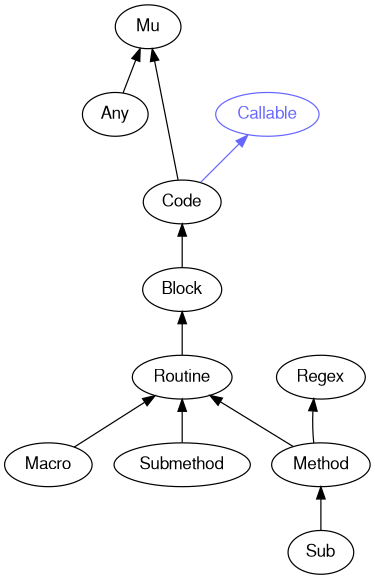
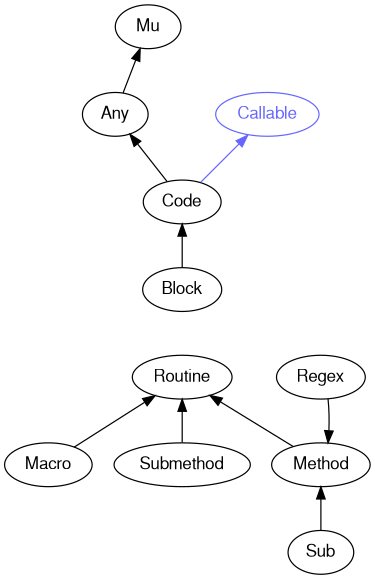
edge "Code" -> "Mu": now "Code" -> "Any"
edge "Routine" -> "Block": removed
edge "Method" -> "Regex": reversed
